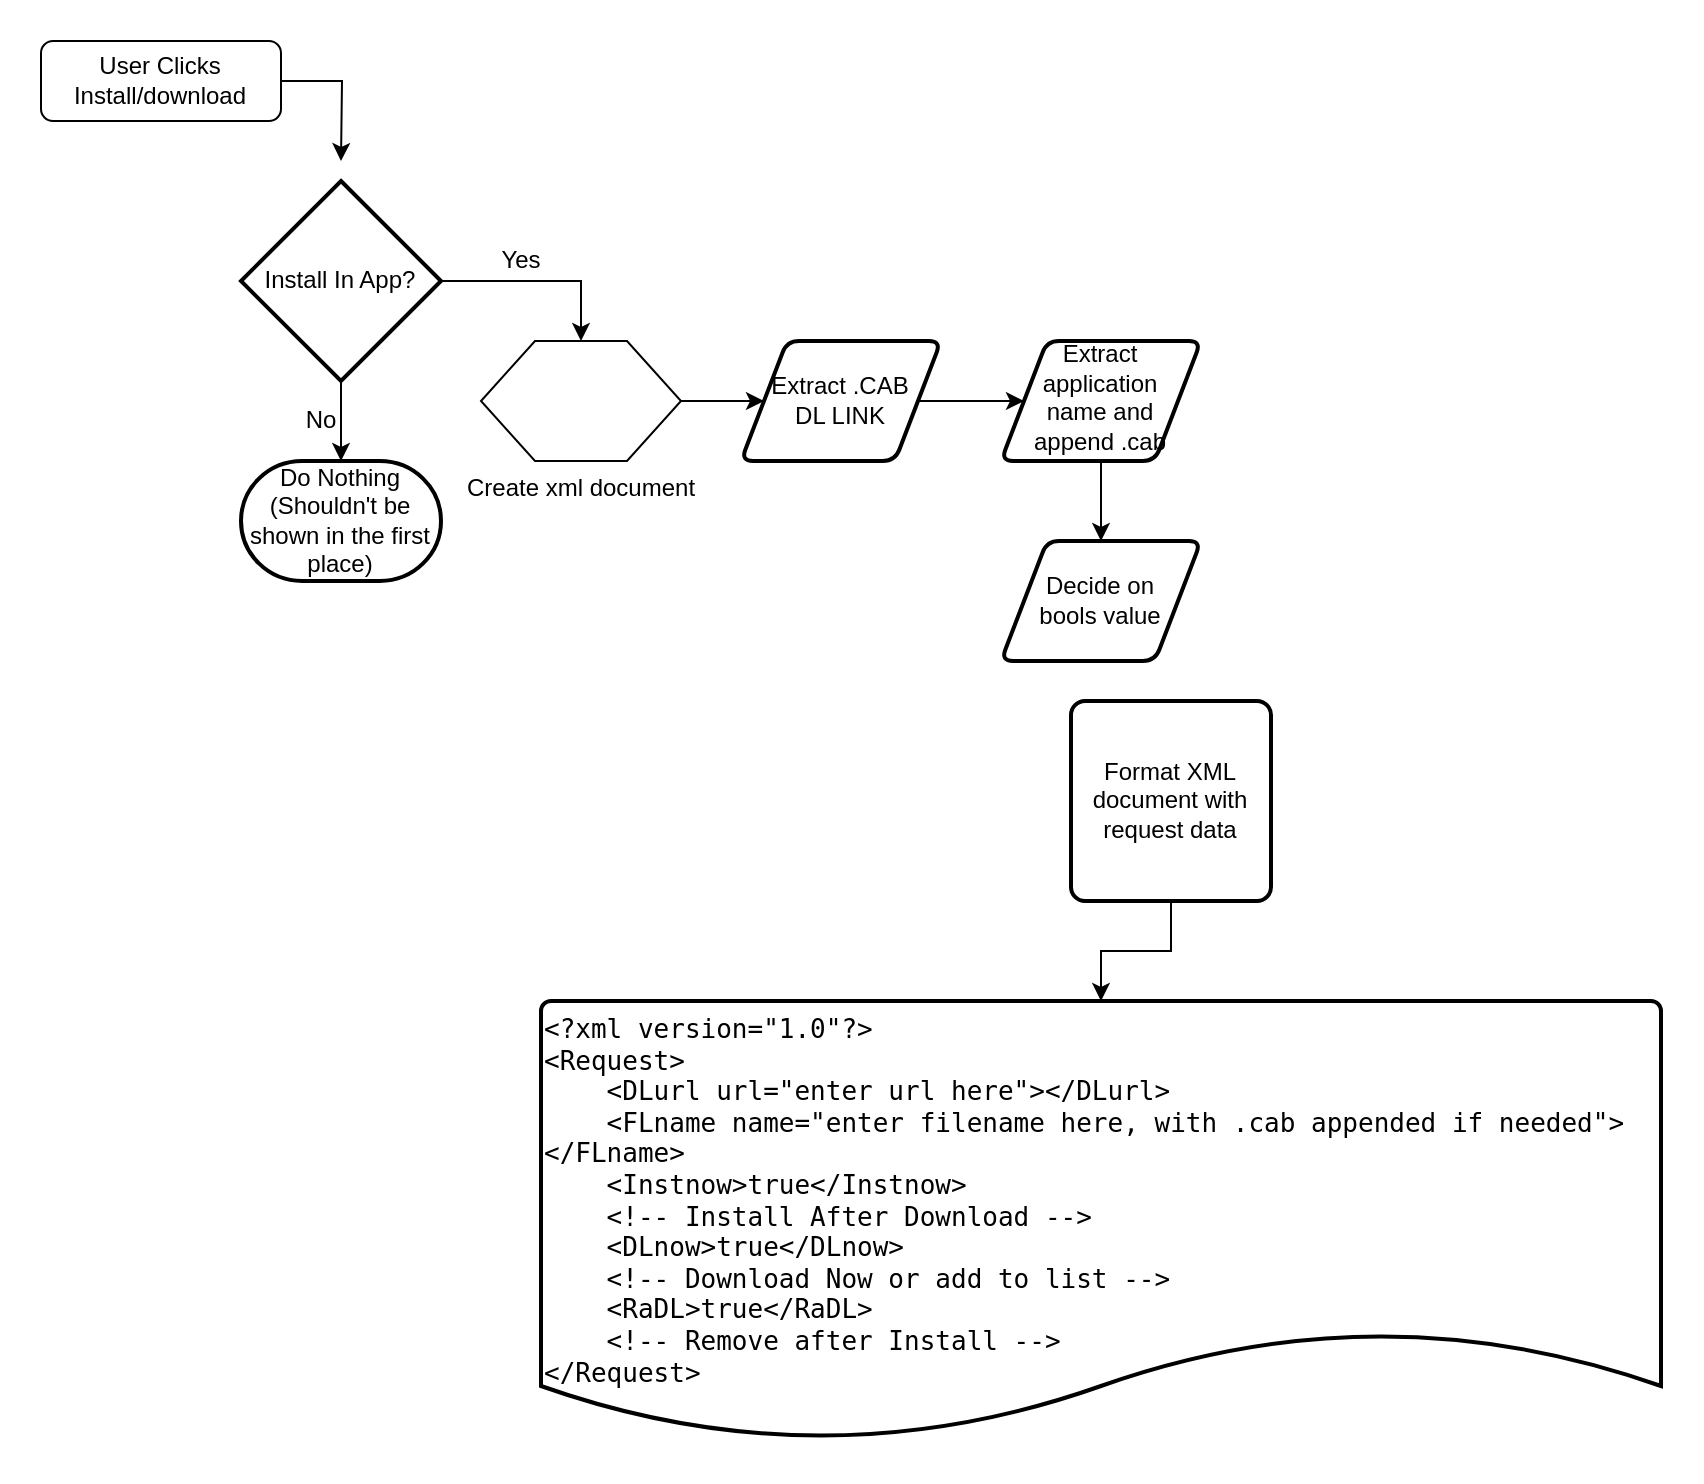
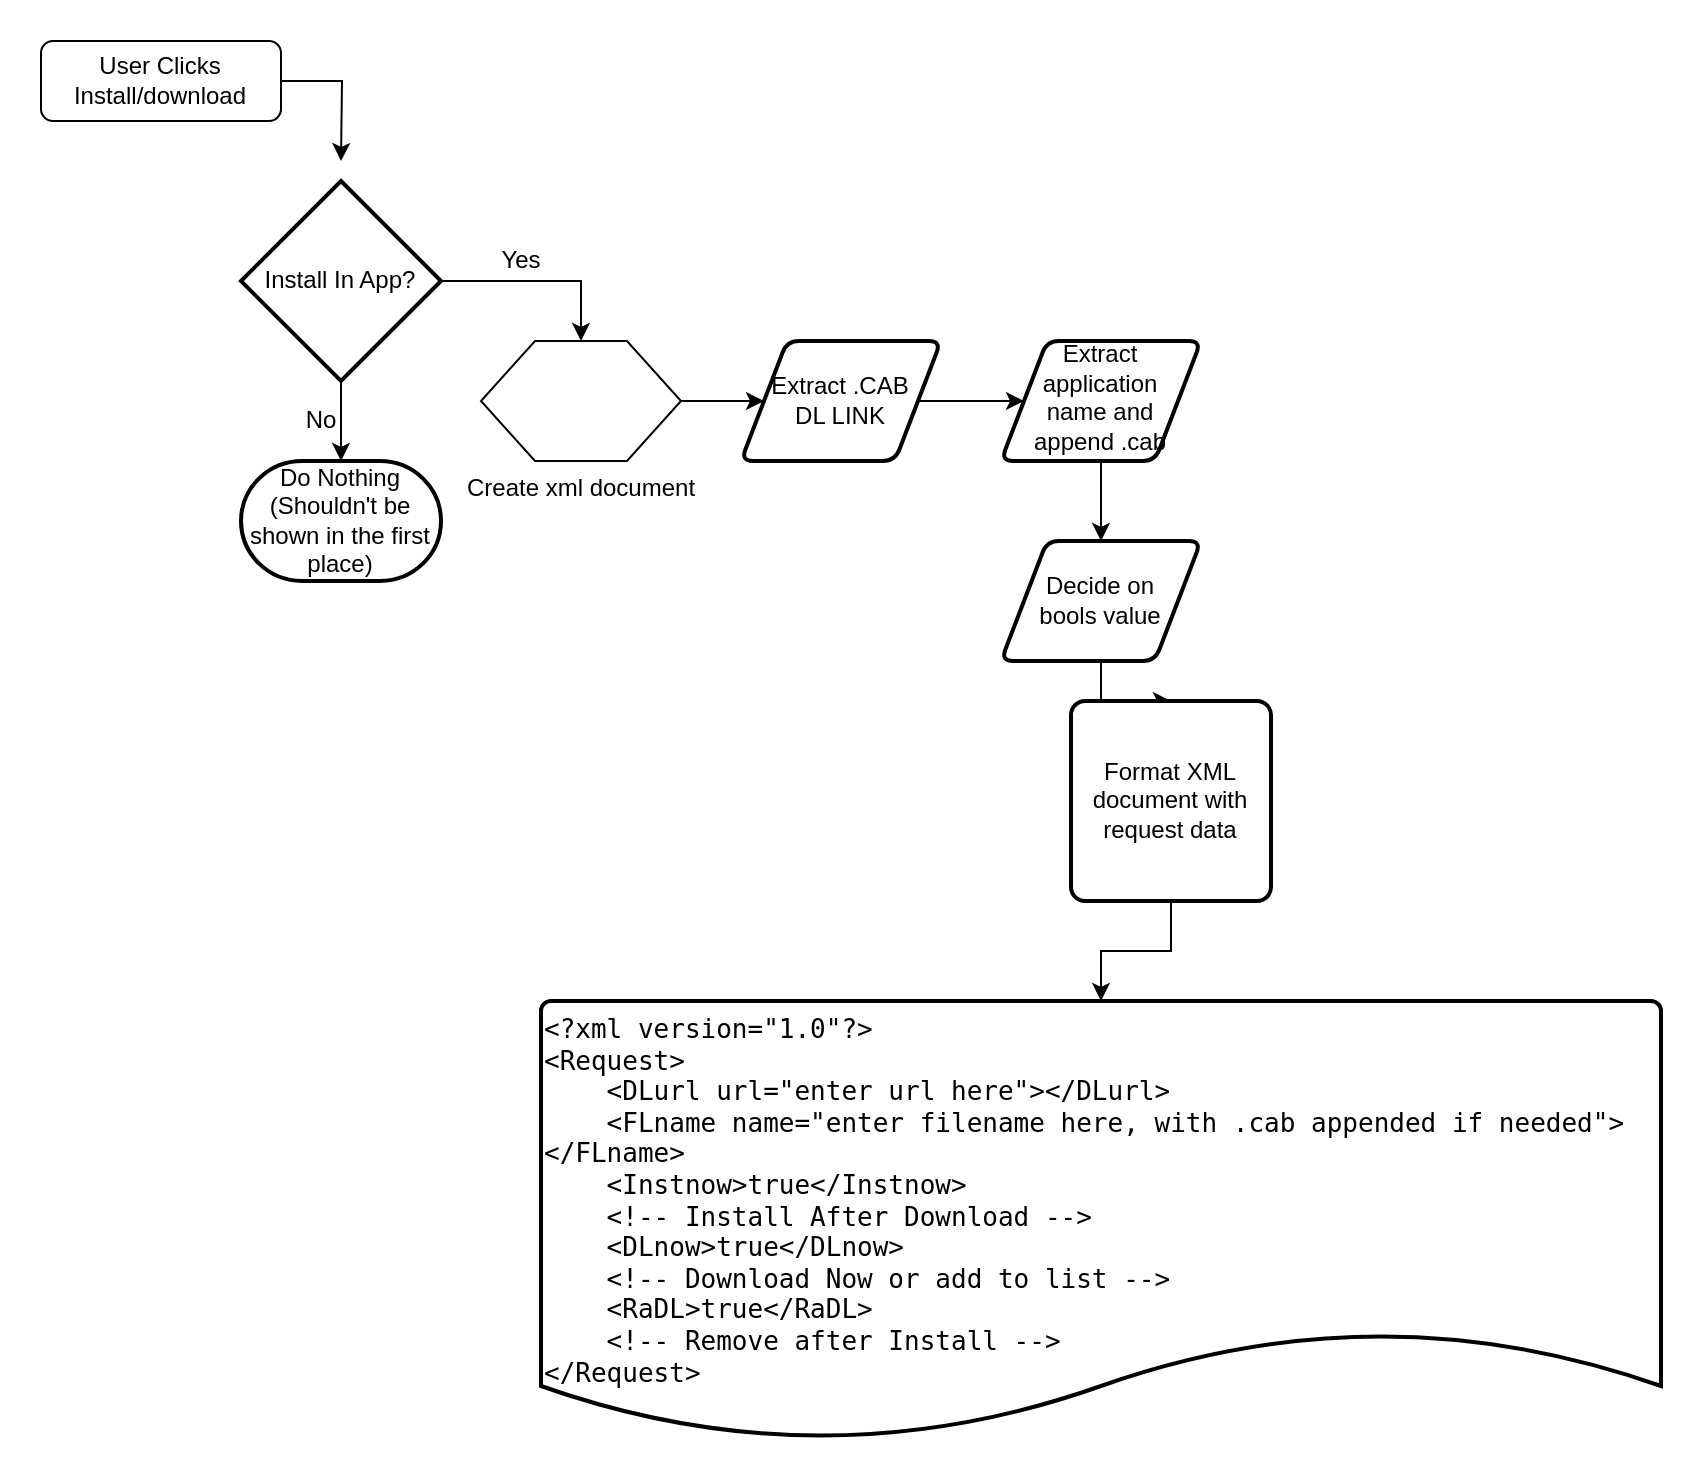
edge "Decide on bools value" -> "Format XML document with request data": added
